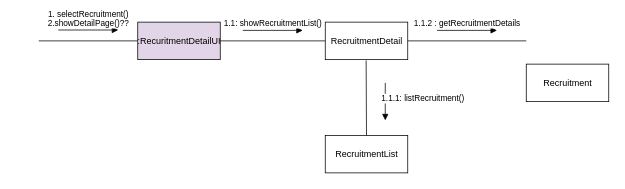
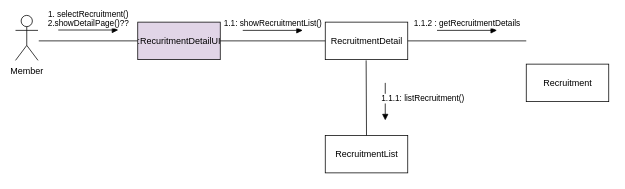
node "Member": added
